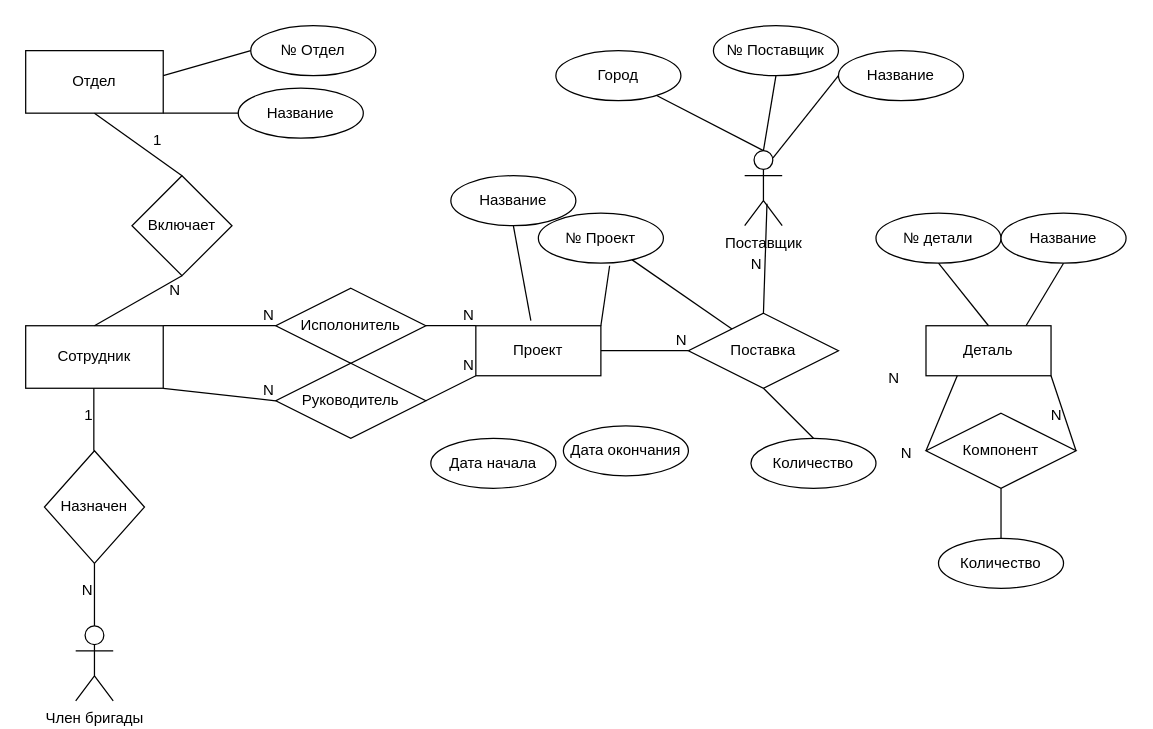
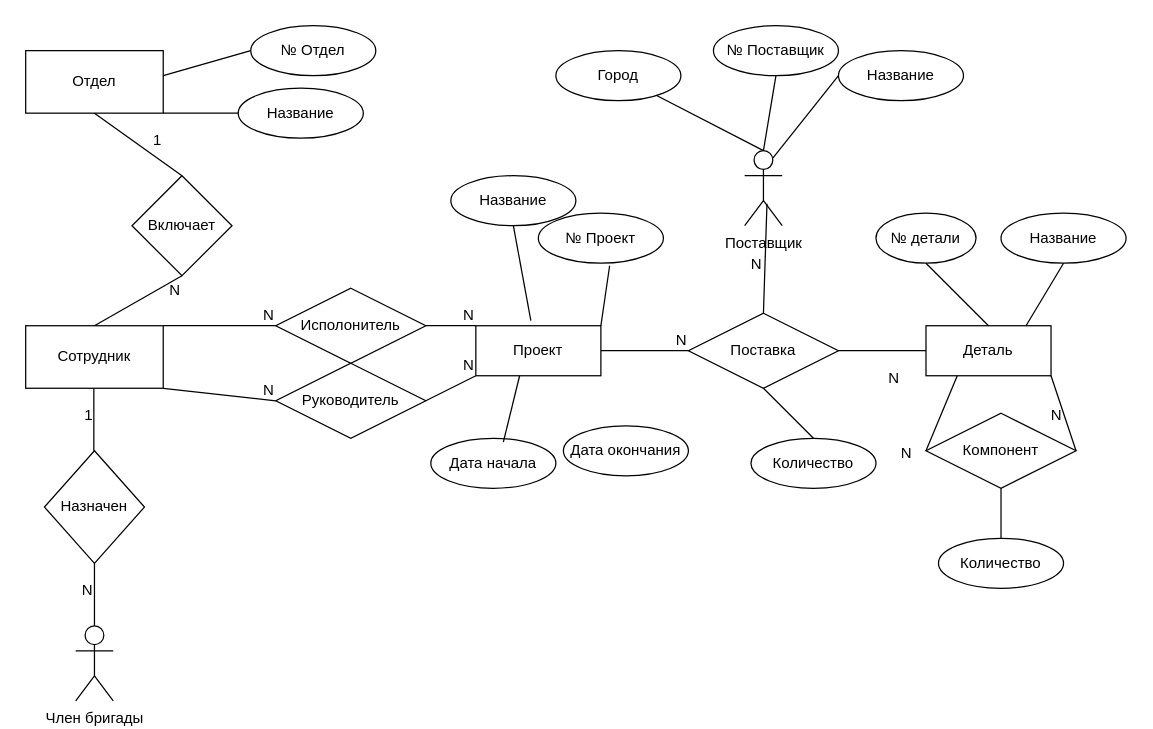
node "№ детали": size 125x50 -> 100x50
edge "№ Проект" -- "Поставка": now "Деталь" -- "Поставка"
edge "Проект" -- "Дата начала": added
